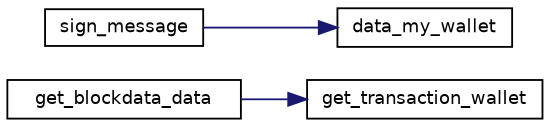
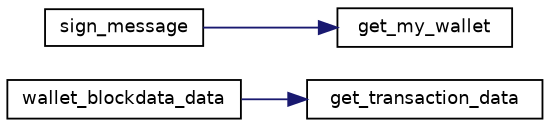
node "data_my_wallet": label "data_my_wallet" -> "get_my_wallet"
node "get_blockdata_data": label "get_blockdata_data" -> "wallet_blockdata_data"
node "get_transaction_wallet": label "get_transaction_wallet" -> "get_transaction_data"
